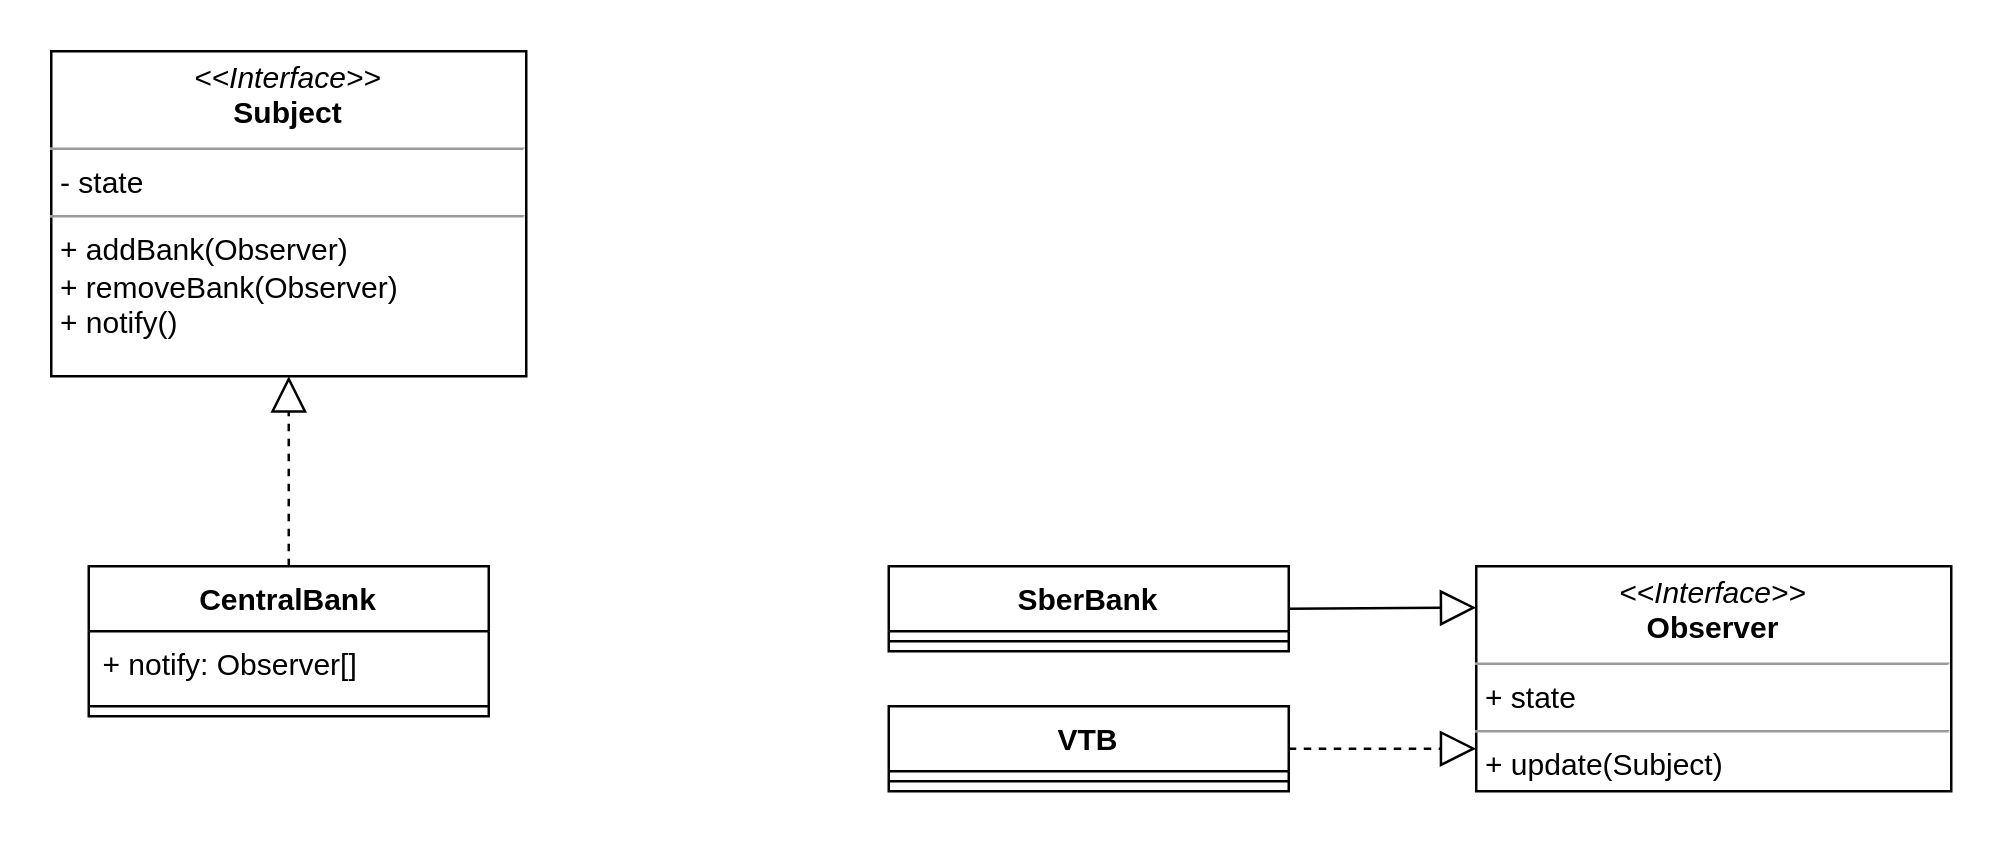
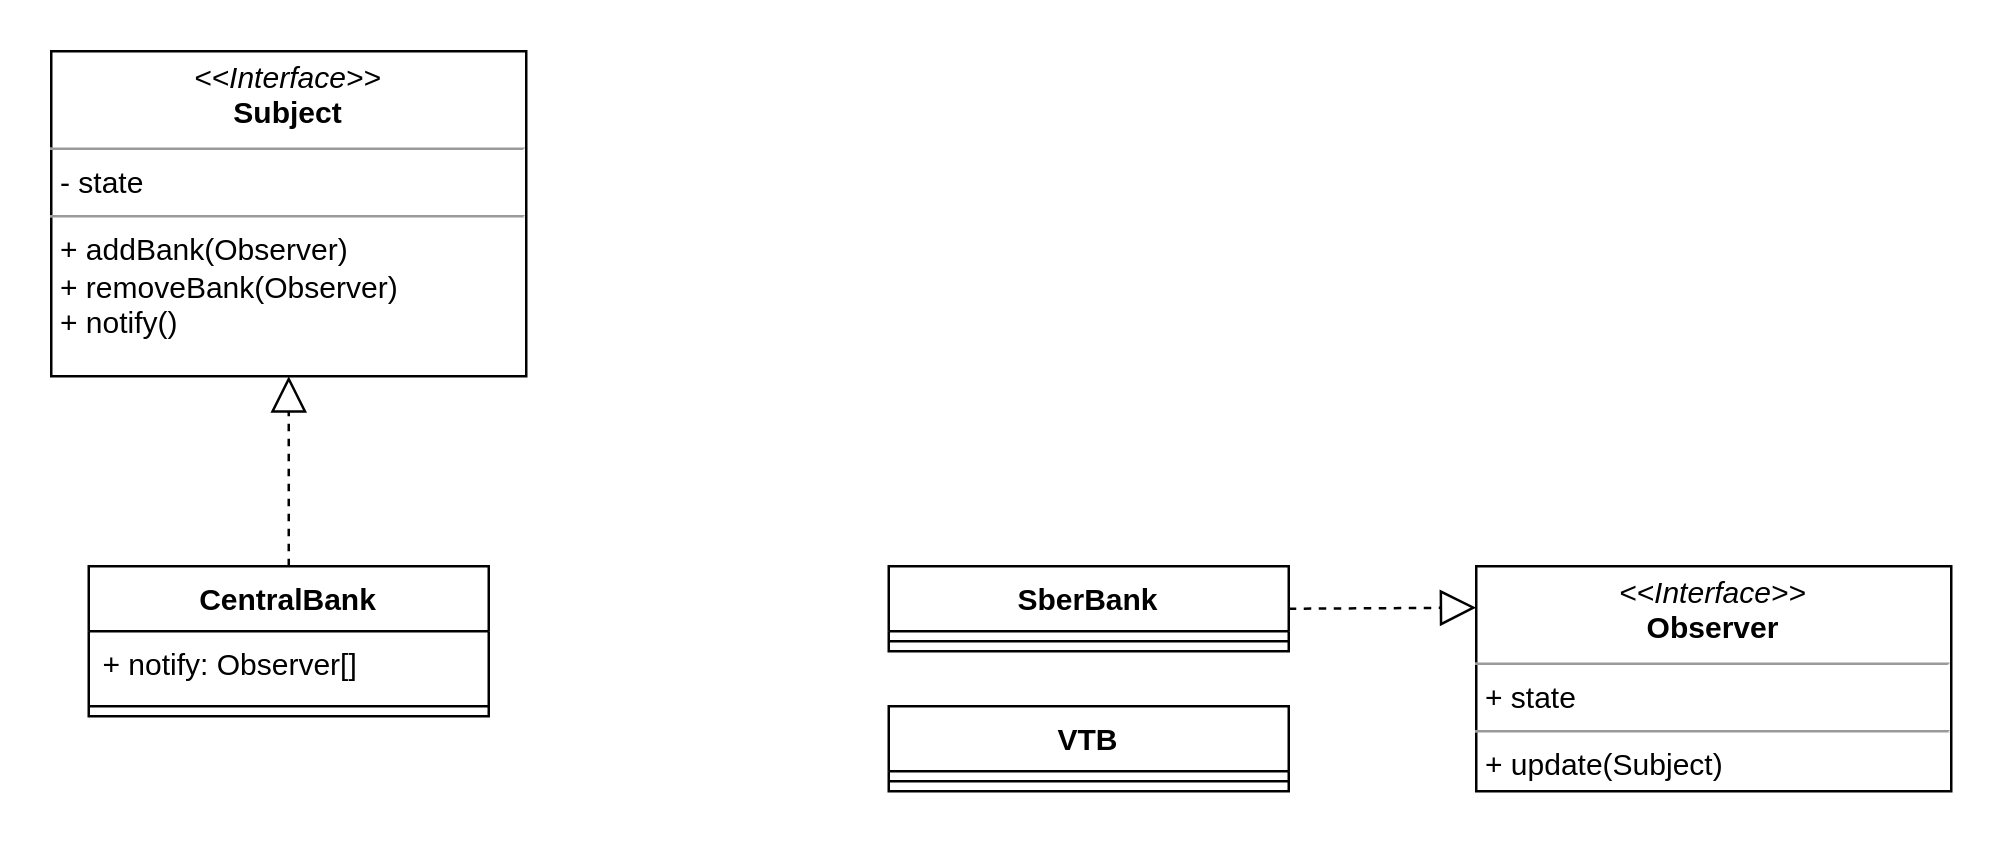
edge "SberBank" -> "<<Interface>> Observer + state + update(Subject)": style solid -> dashed
edge "VTB" -> "<<Interface>> Observer + state + update(Subject)": removed
